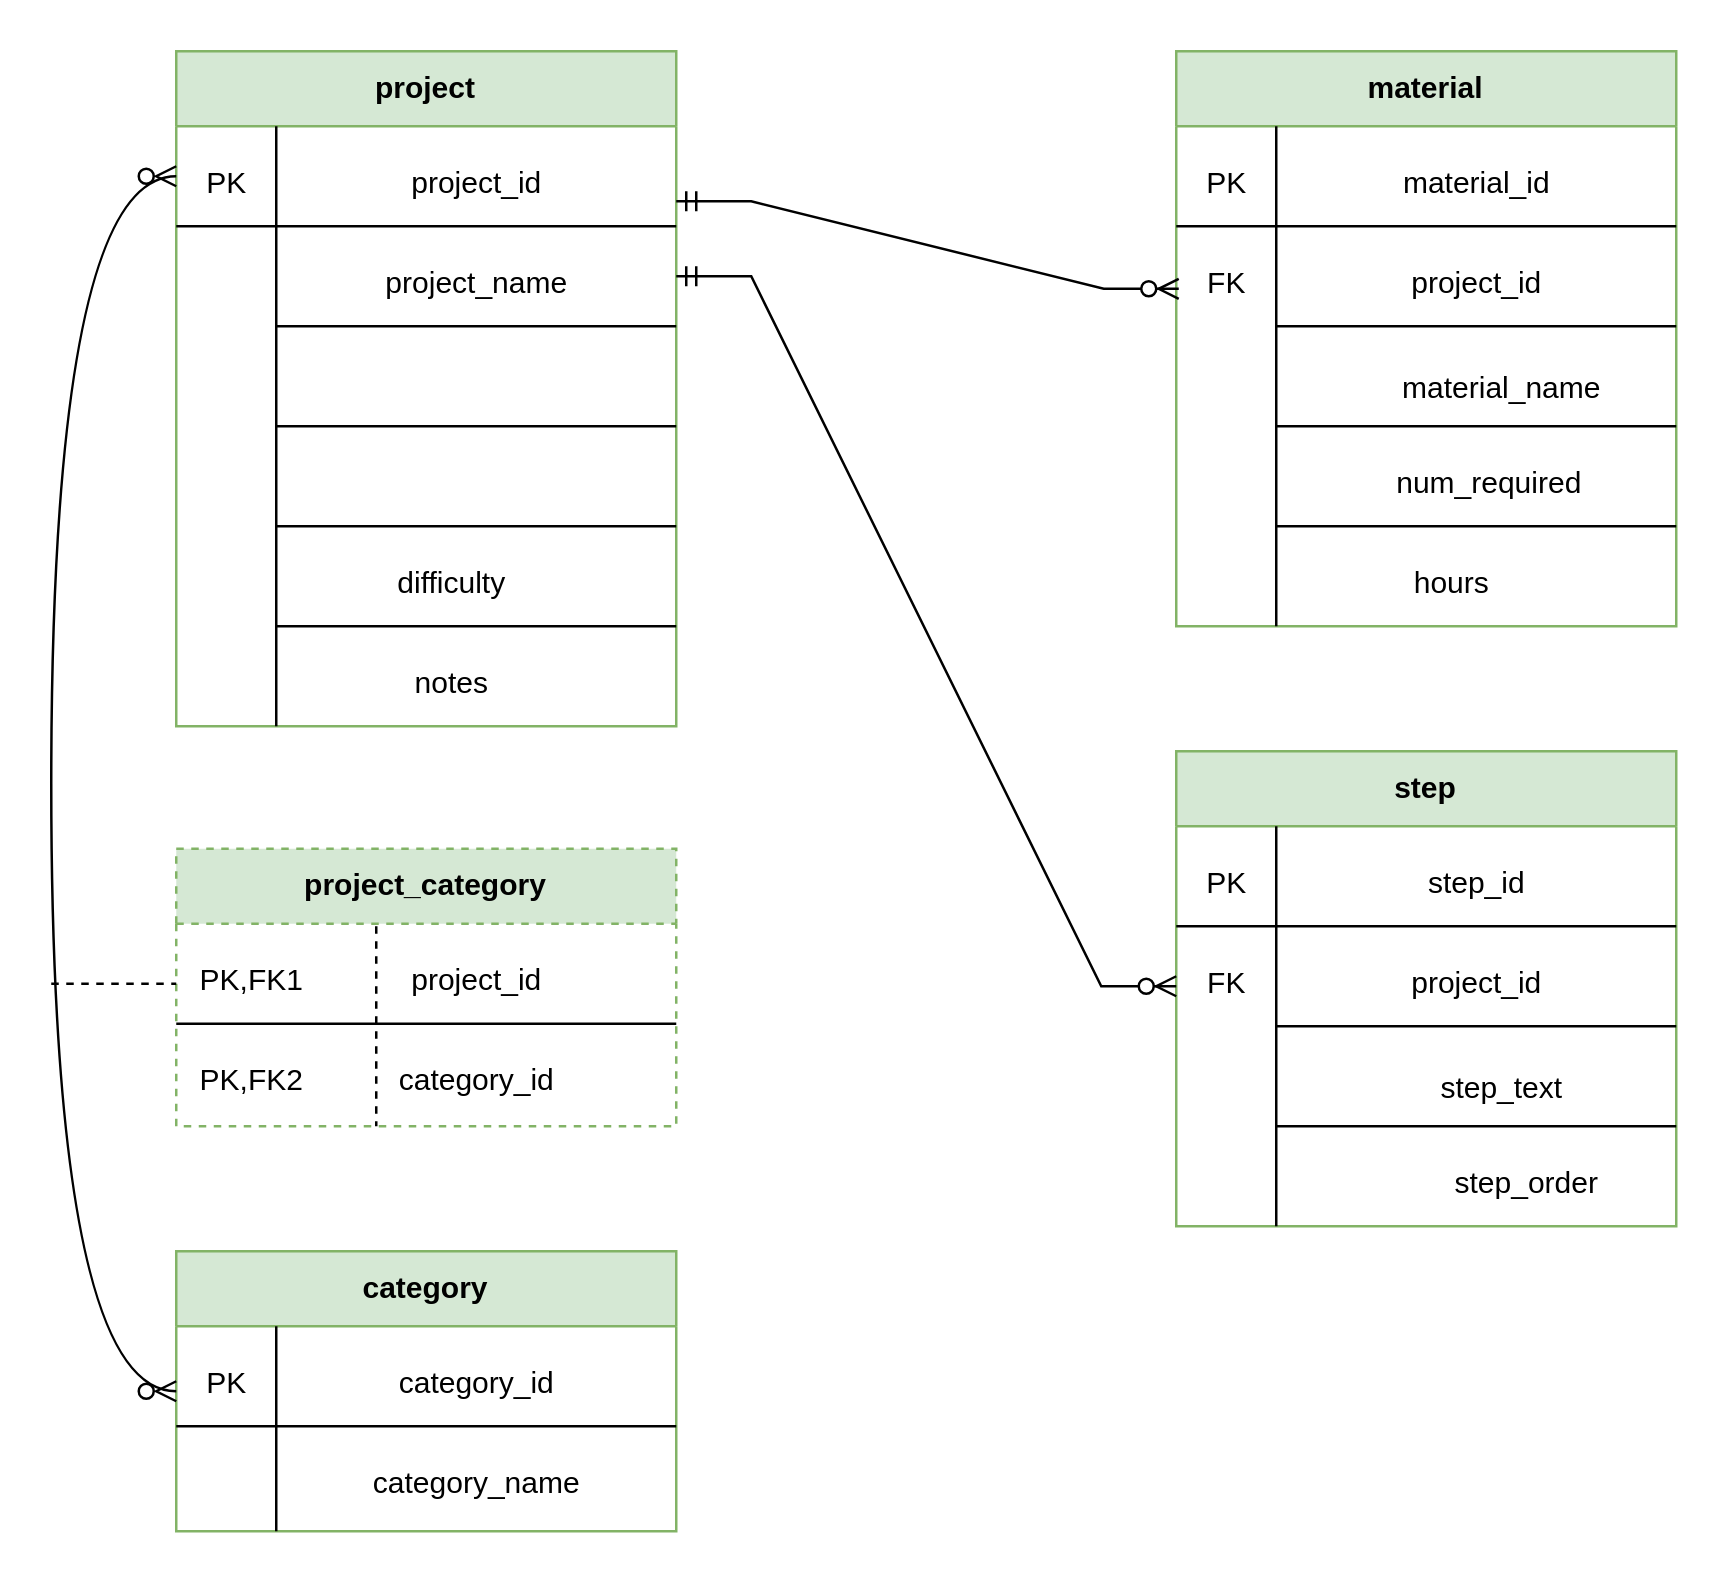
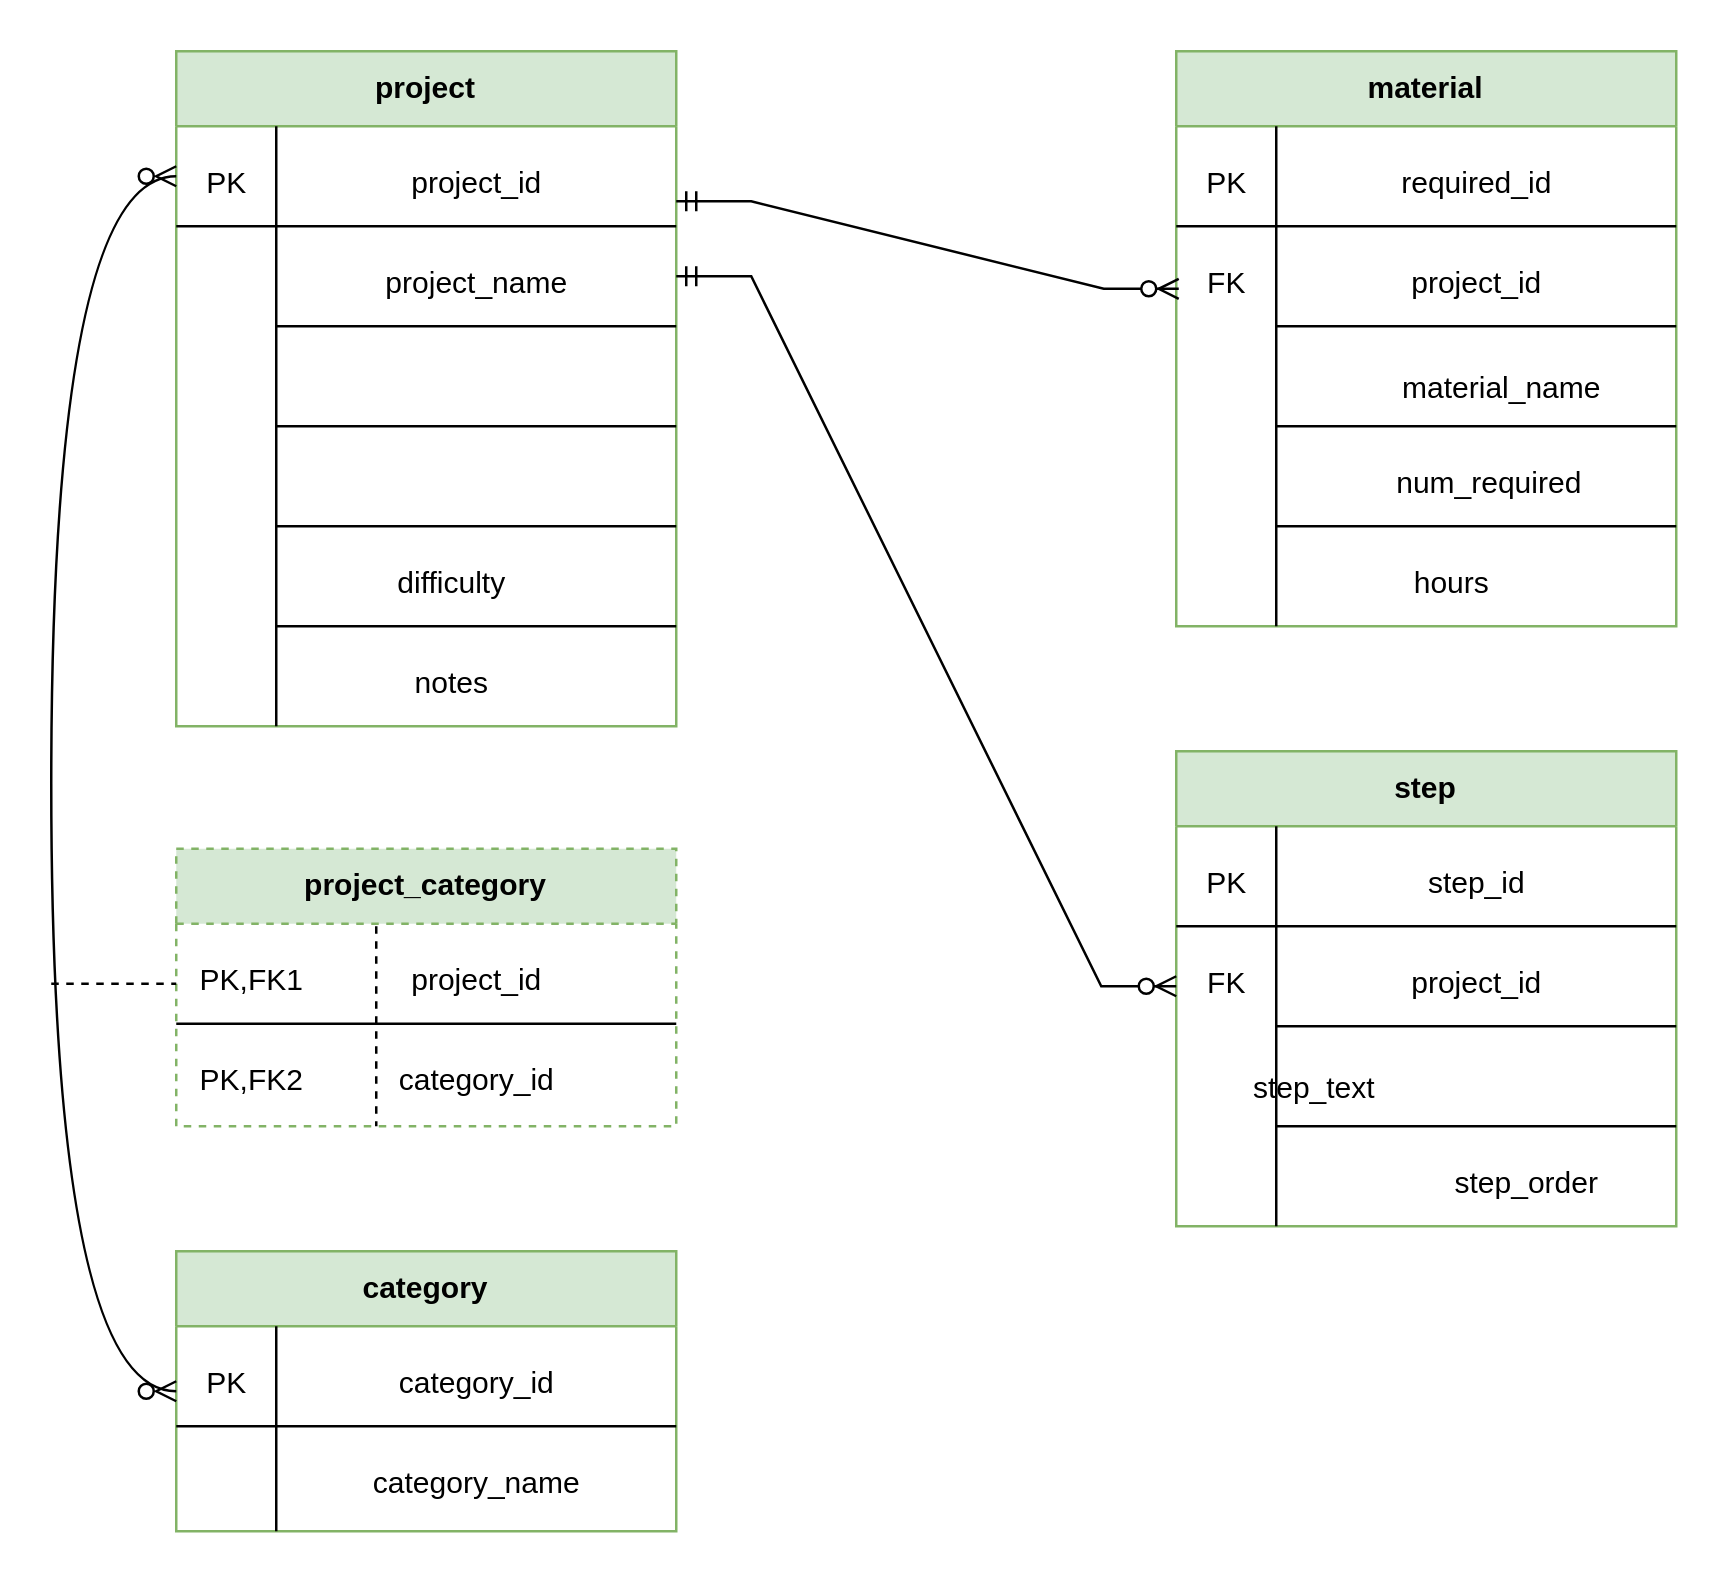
node "material_id": label "material_id" -> "required_id"
node "step_text": moved (1501, 1089) -> (1314, 1089)
